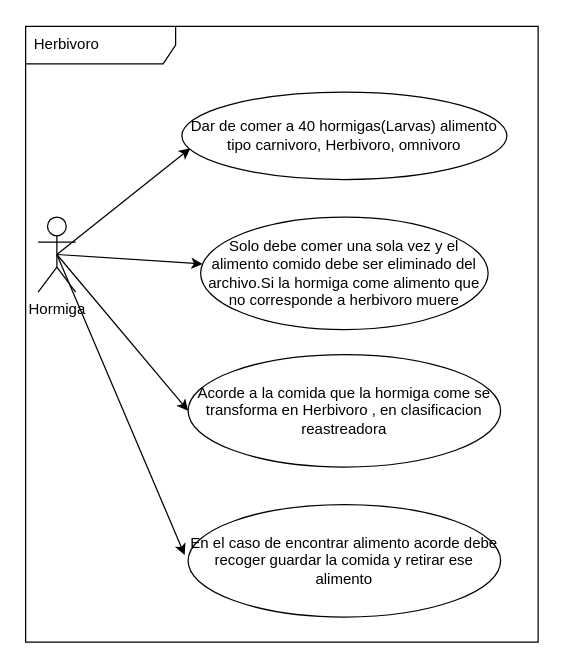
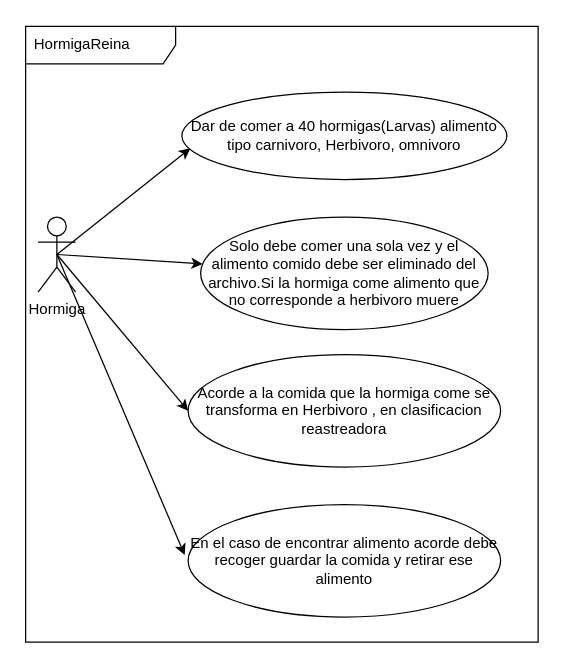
node "Herbivoro": label "Herbivoro" -> "HormigaReina"
